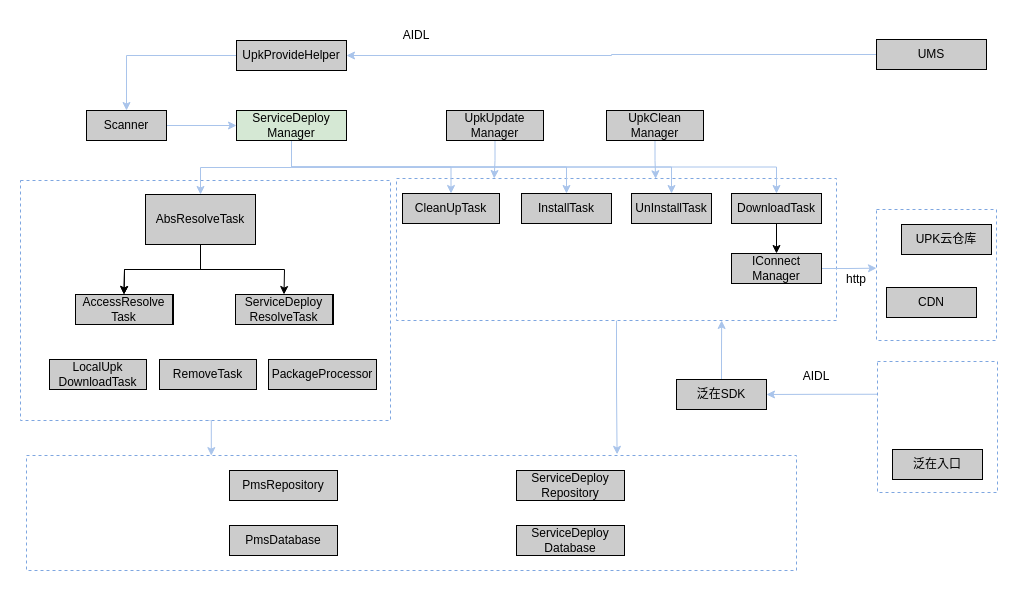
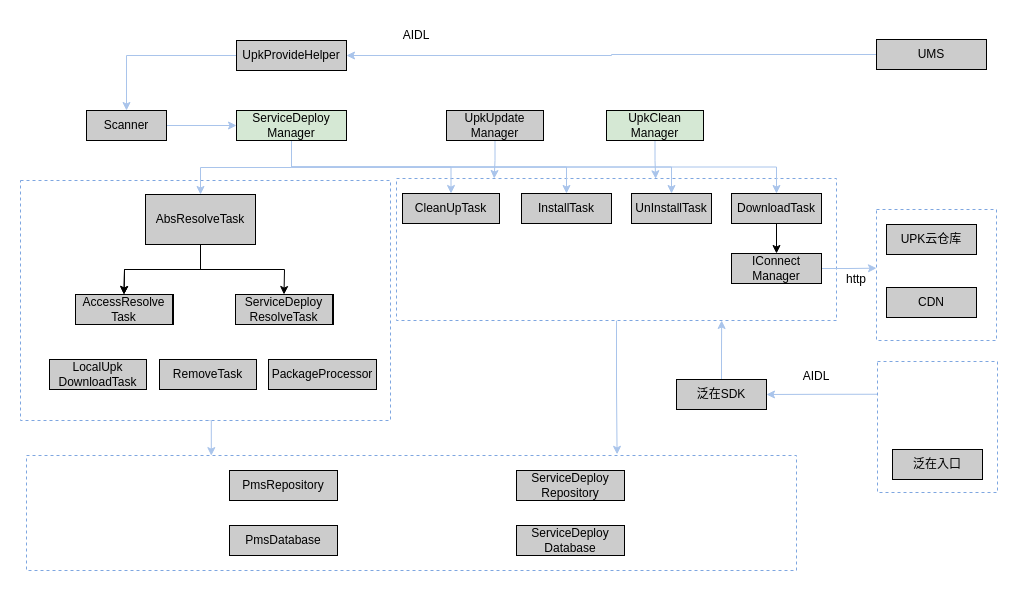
node "UpkClean Manager": fillcolor #cccccc -> #d5e8d4
node "UPK云仓库": moved (947, 240) -> (932, 240)
